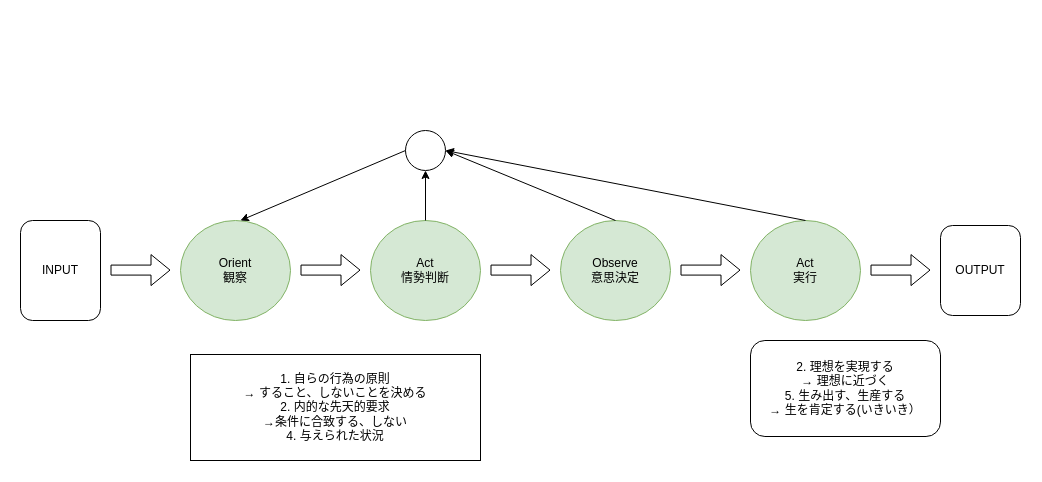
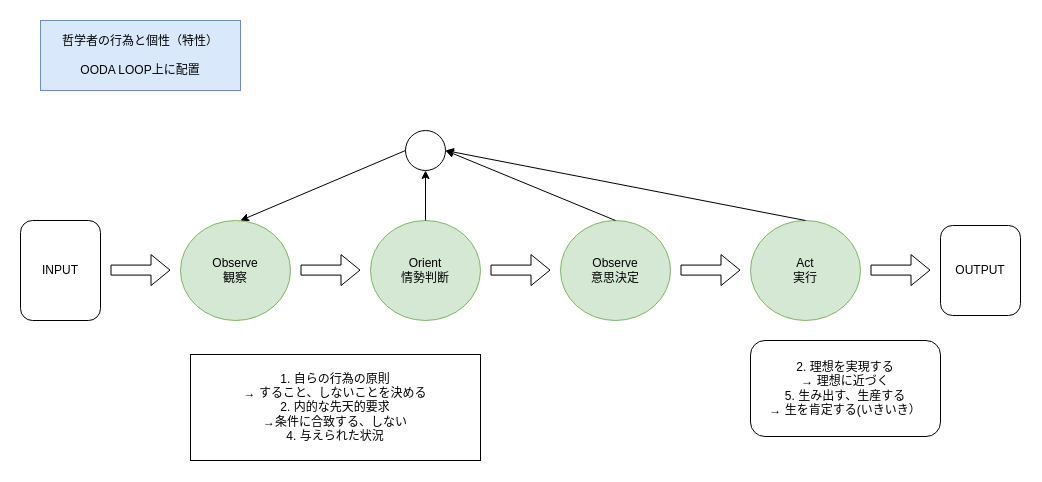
node "哲学者の行為と個性（特性） OODA LOOP上に配置": added
node "Orient 観察": label "Orient 観察" -> "Observe 観察"
node "Act 情勢判断": label "Act 情勢判断" -> "Orient 情勢判断"
